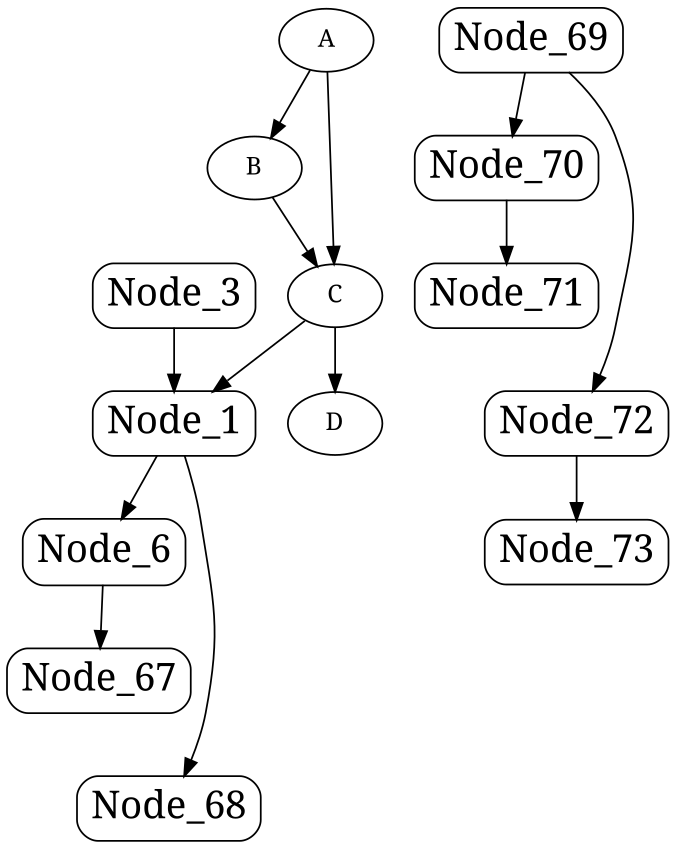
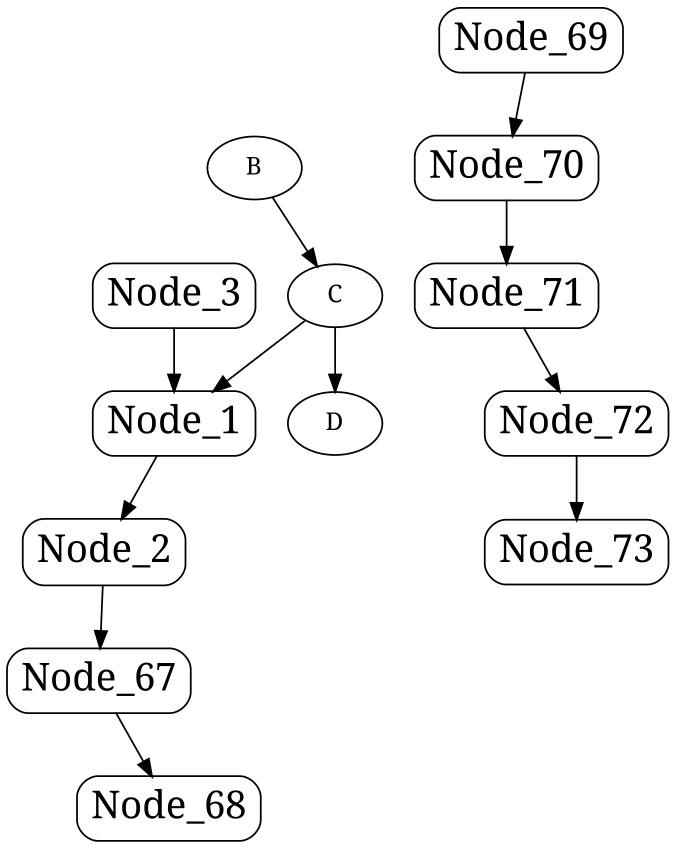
node "A": removed
edge "Node_69" -> "Node_72": now "Node_71" -> "Node_72"
node "Node_6": label "Node_6" -> "Node_2"
edge "Node_1" -> "Node_68": now "Node_67" -> "Node_68"
